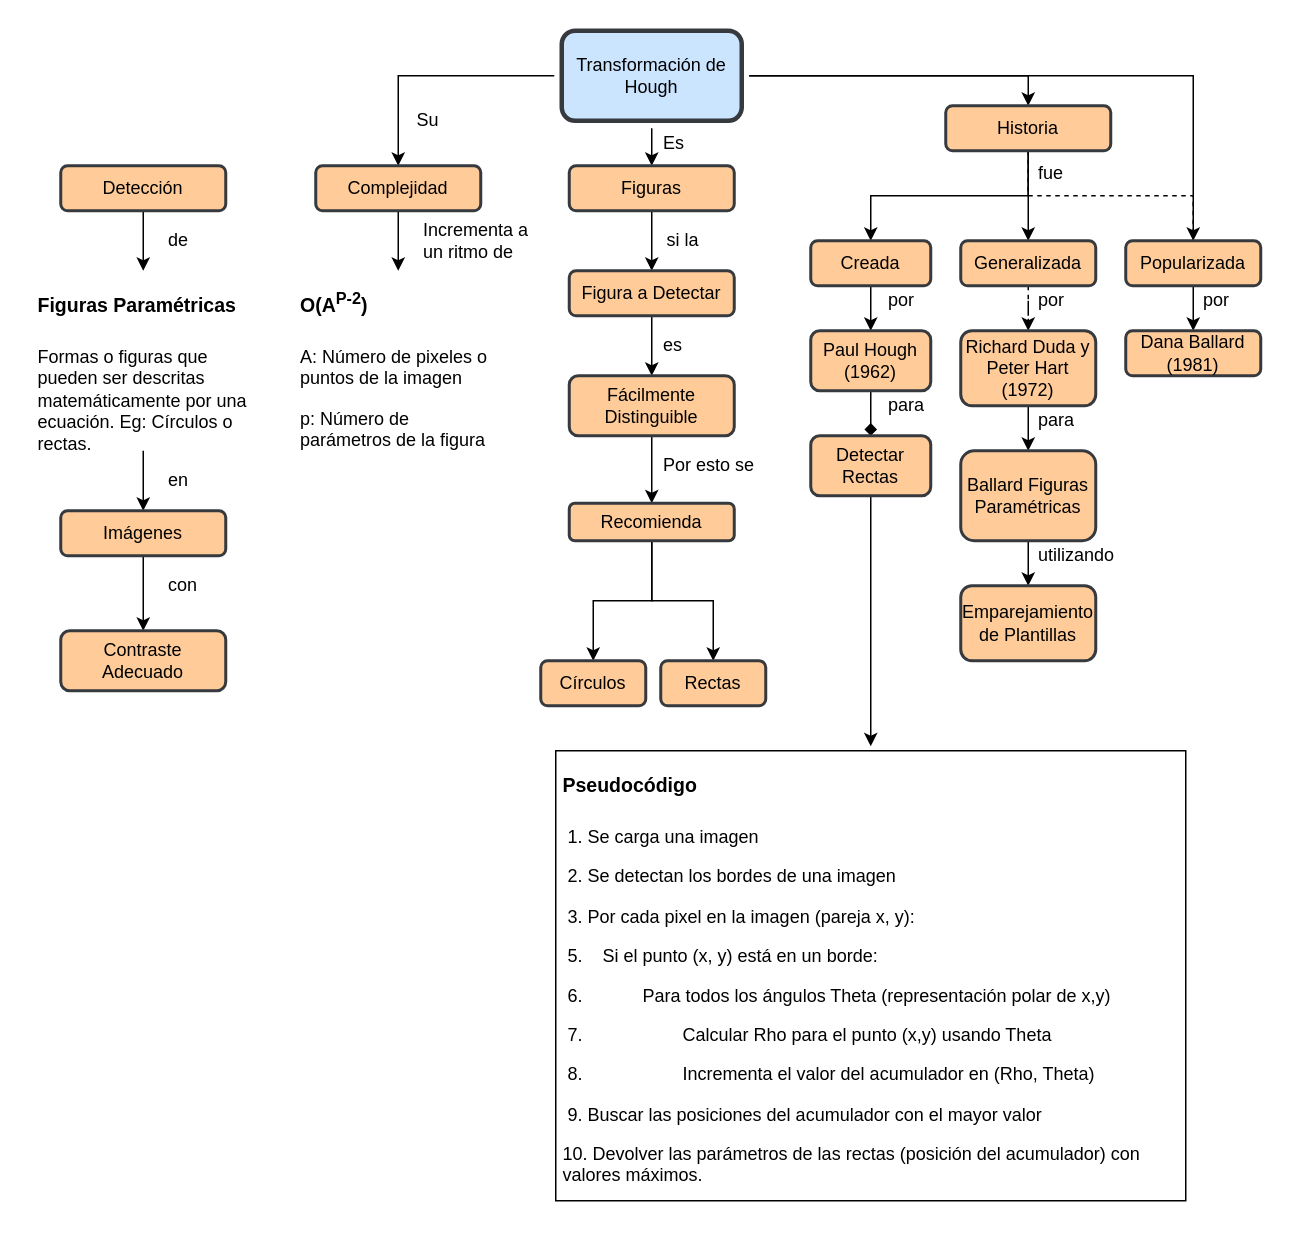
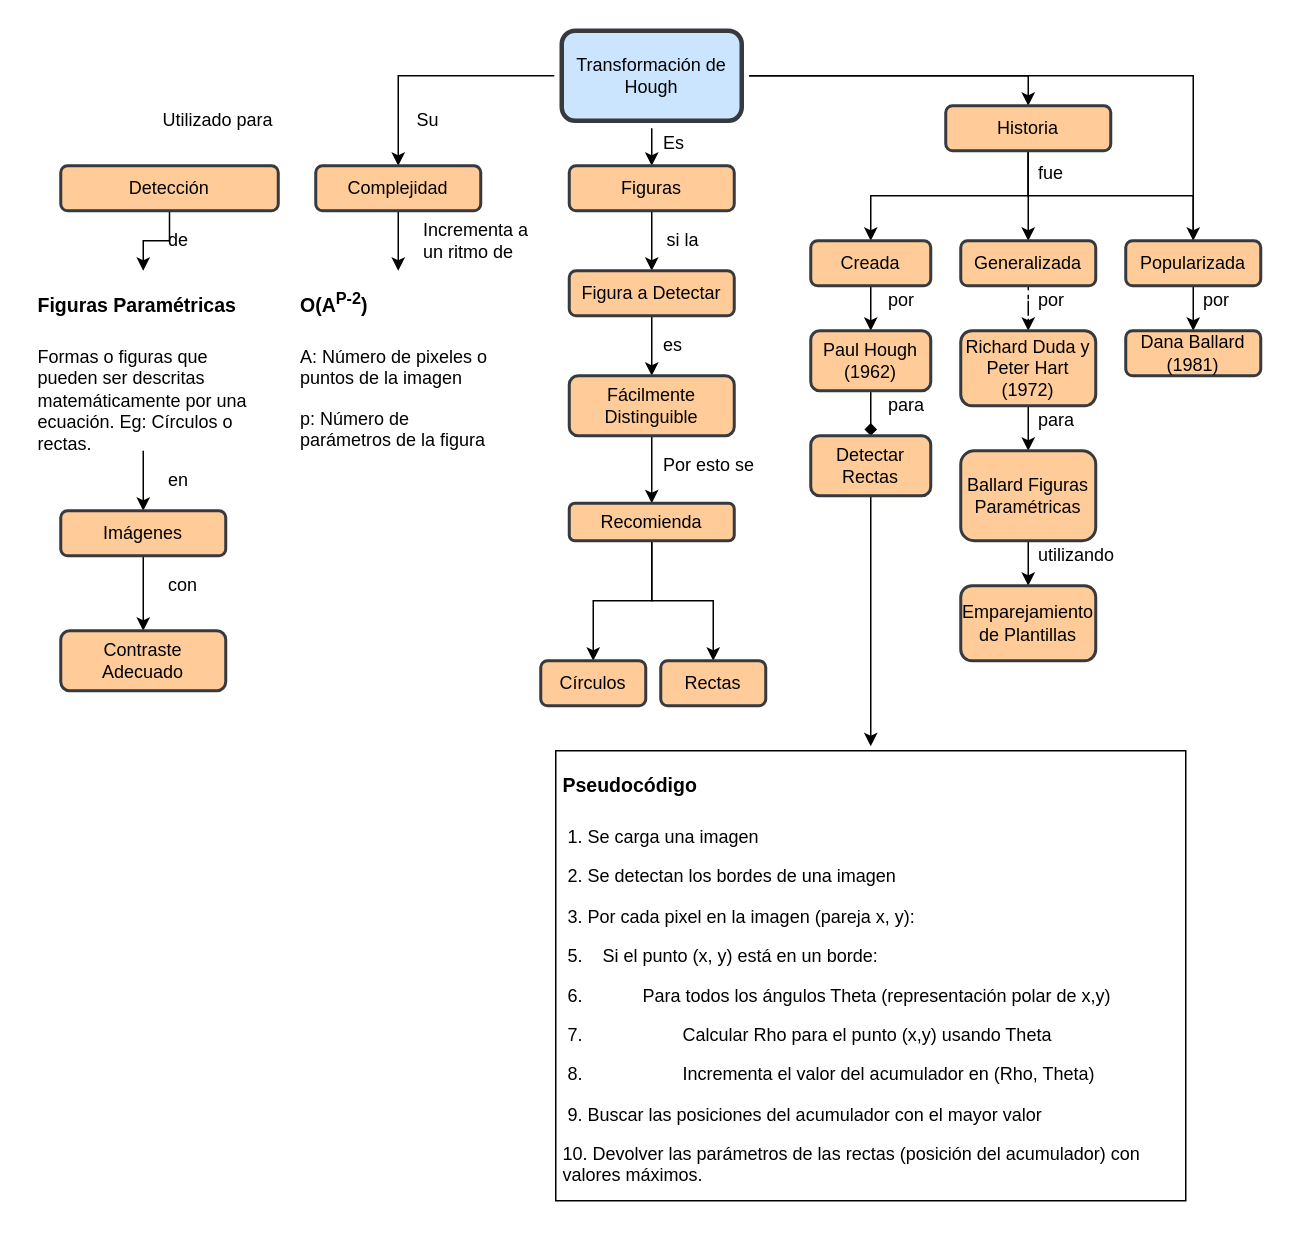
node "Utilizado para": added
node "Detección": size 165x45 -> 218x45
edge "Historia" -> "Popularizada": style dashed -> solid
